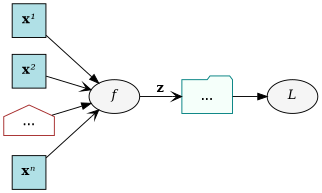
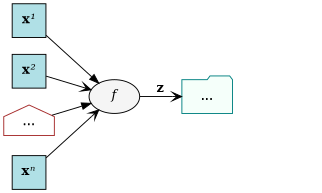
node "L": removed
